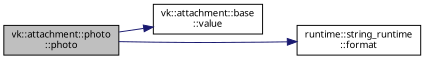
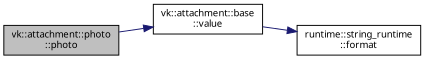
edge "vk::attachment::photo ::photo" -> "runtime::string_runtime ::format": now "vk::attachment::base ::value" -> "runtime::string_runtime ::format"
